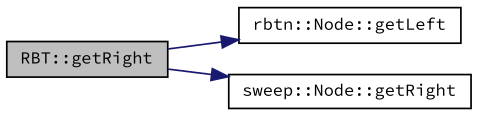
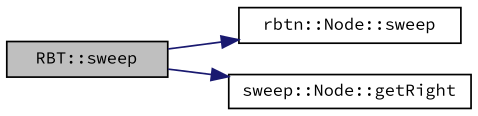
node "rbtn::Node::getLeft": label "rbtn::Node::getLeft" -> "rbtn::Node::sweep"
node "RBT::getRight": label "RBT::getRight" -> "RBT::sweep"
